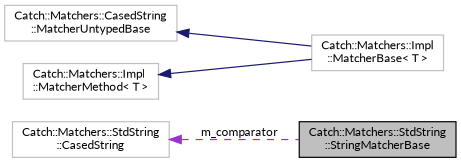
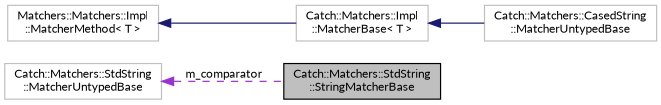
edge "Catch::Matchers::Impl ::MatcherBase< T >" -> "Catch::Matchers::CasedString ::MatcherUntypedBase": reversed
node "Catch::Matchers::Impl ::MatcherMethod< T >": label "Catch::Matchers::Impl ::MatcherMethod< T >" -> "Matchers::Matchers::Impl ::MatcherMethod< T >"
node "Catch::Matchers::StdString ::CasedString": label "Catch::Matchers::StdString ::CasedString" -> "Catch::Matchers::StdString ::MatcherUntypedBase"
